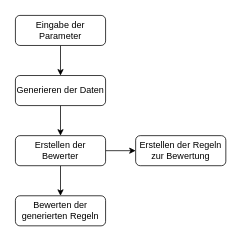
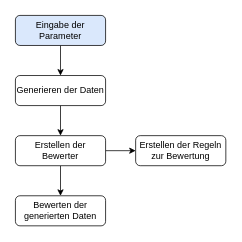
node "Eingabe der Parameter": fillcolor #ffffff -> #dae8fc
node "Bewerten der generierten Regeln": label "Bewerten der generierten Regeln" -> "Bewerten der generierten Daten"
